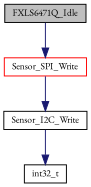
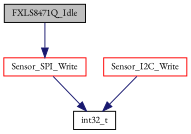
node "FXLS6471Q_Idle": label "FXLS6471Q_Idle" -> "FXLS8471Q_Idle"
edge "Sensor_SPI_Write" -> "Sensor_I2C_Write": now "Sensor_SPI_Write" -> "int32_t"
node "Sensor_I2C_Write": color black -> red
